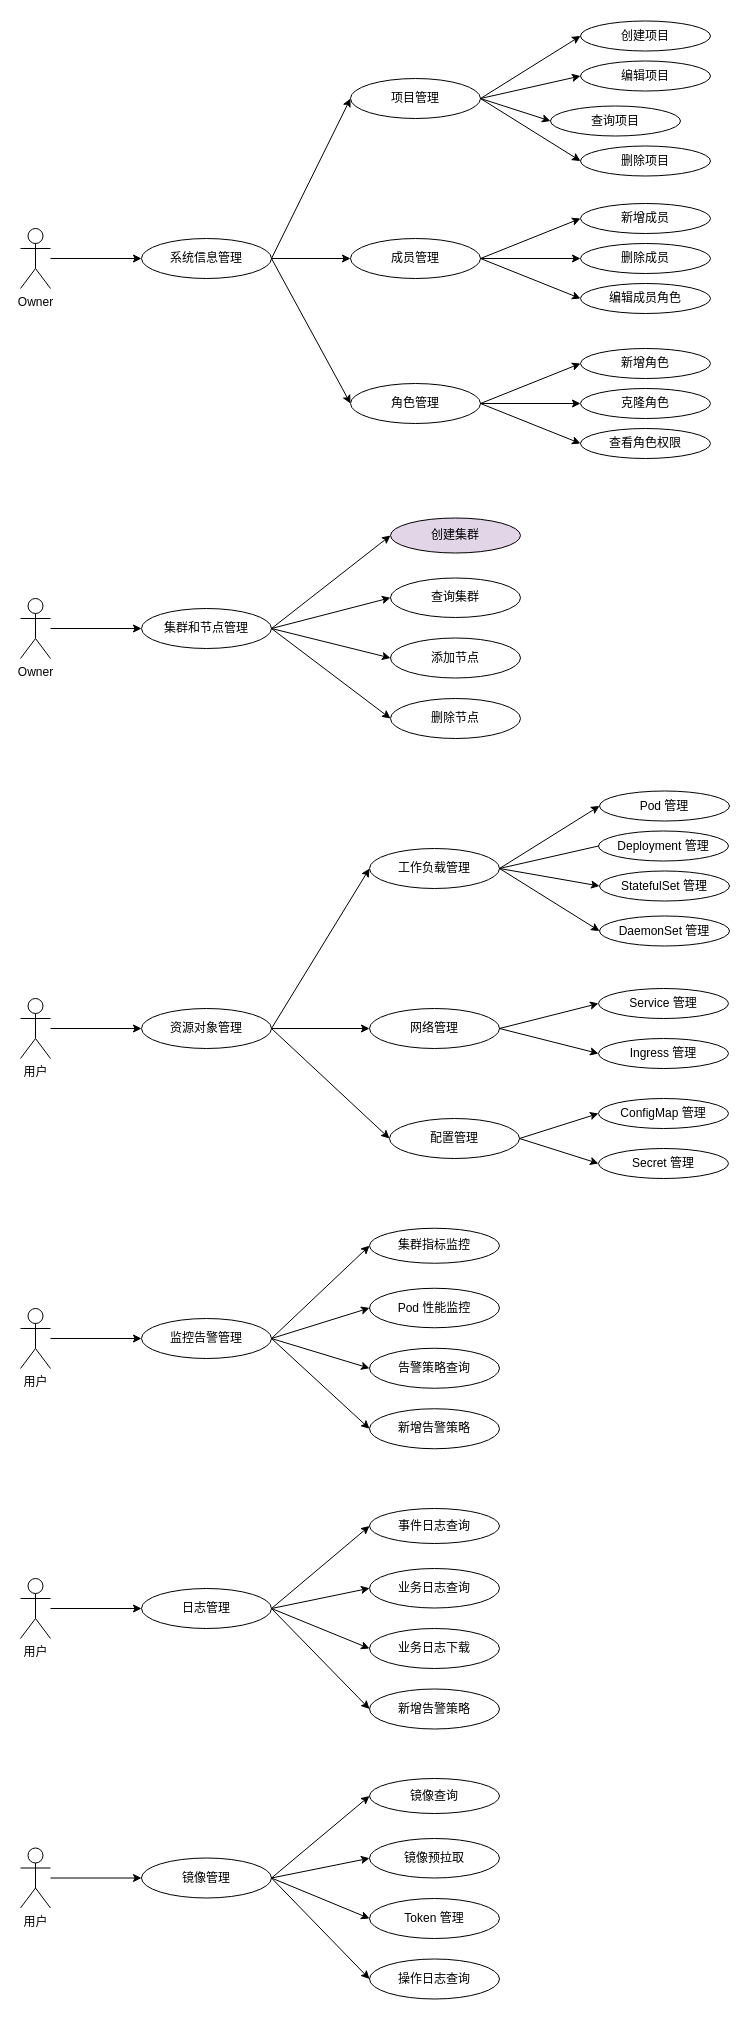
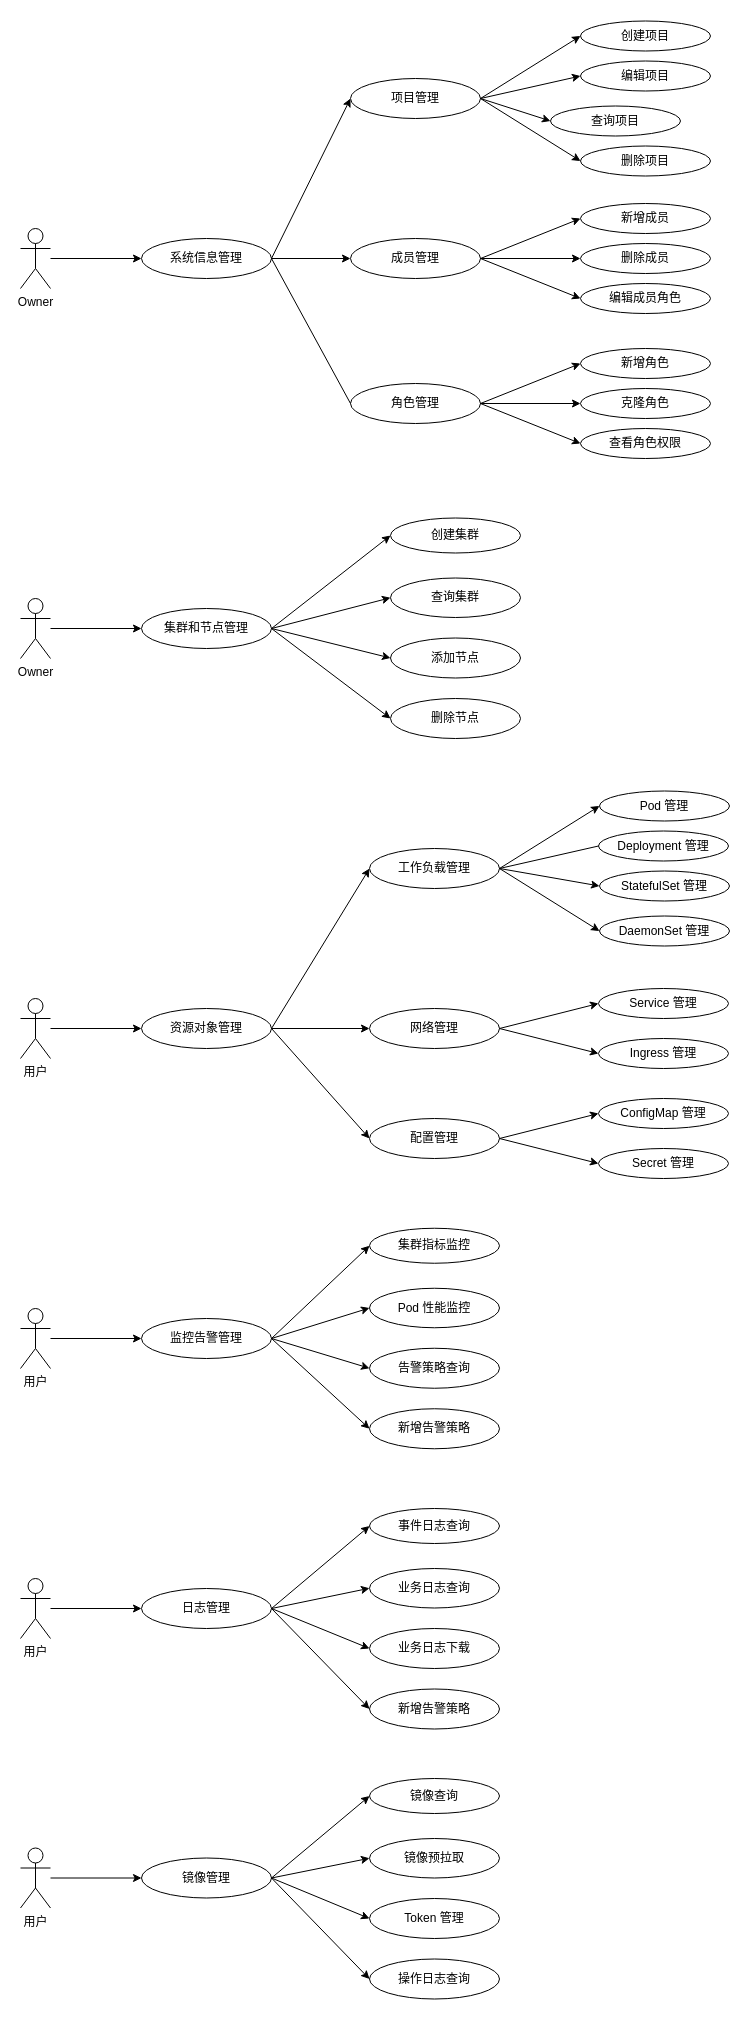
edge "系统信息管理" -> "角色管理": arrowhead classic -> none
node "创建集群": fillcolor #e1d5e7 -> #ffffff
node "配置管理": moved (455, 1139) -> (435, 1139)
